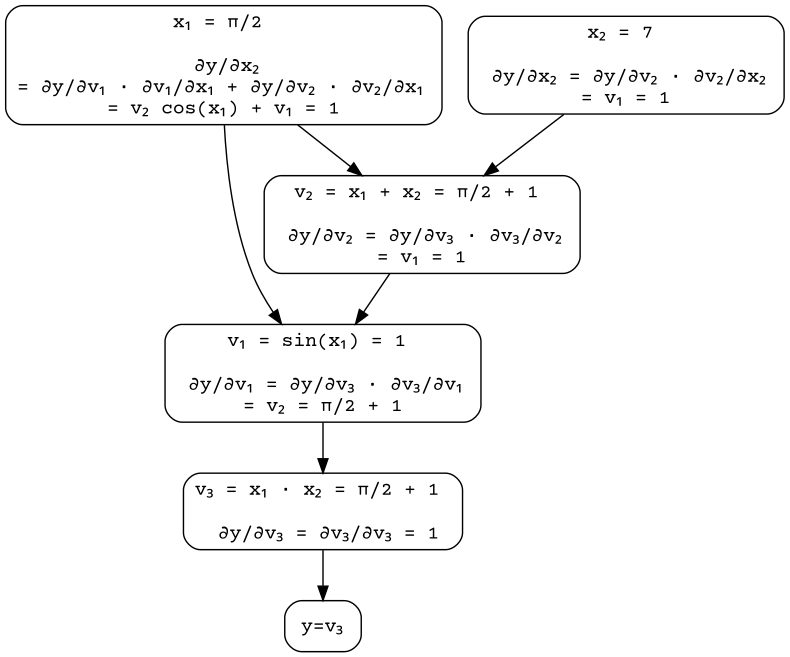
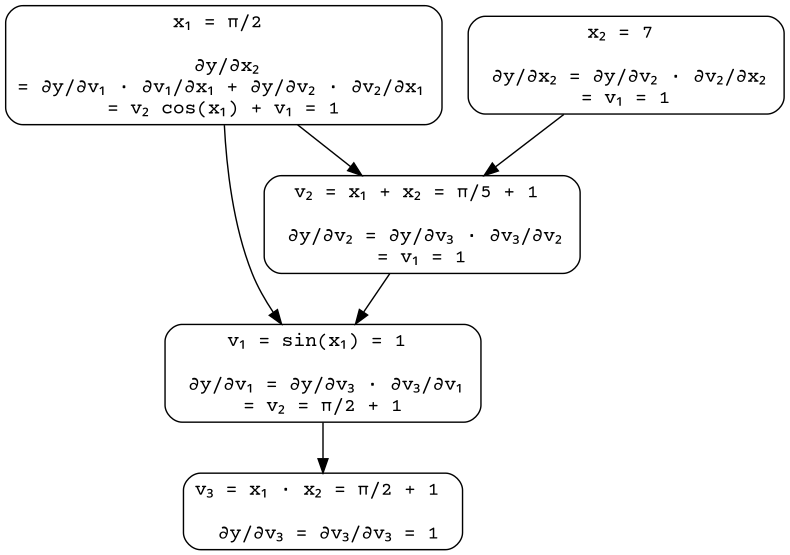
node "v₂ = x₁ + x₂ = π/2 + 1 ∂y/∂v₂ = ∂y/∂v₃ · ∂v₃/∂v₂ = v₁ = 1": label "v₂ = x₁ + x₂ = π/2 + 1 ∂y/∂v₂ = ∂y/∂v₃ · ∂v₃/∂v₂ = v₁ = 1" -> "v₂ = x₁ + x₂ = π/5 + 1 ∂y/∂v₂ = ∂y/∂v₃ · ∂v₃/∂v₂ = v₁ = 1"
node "y=v₃": removed
